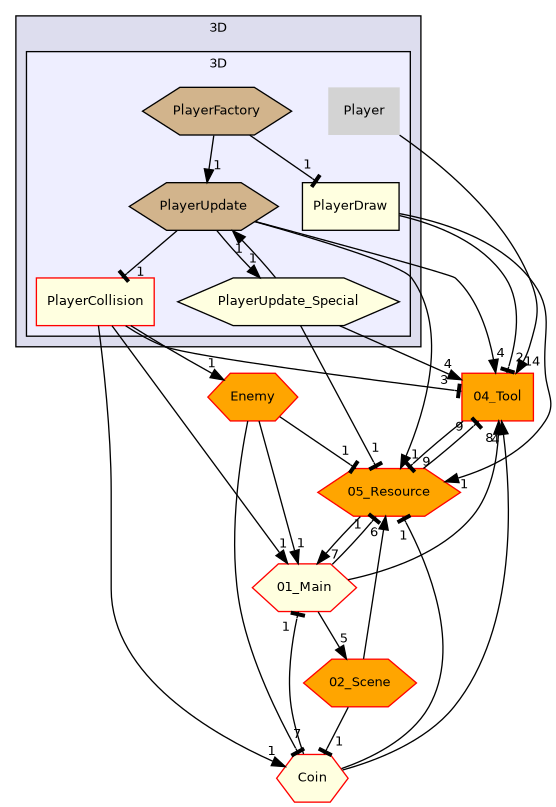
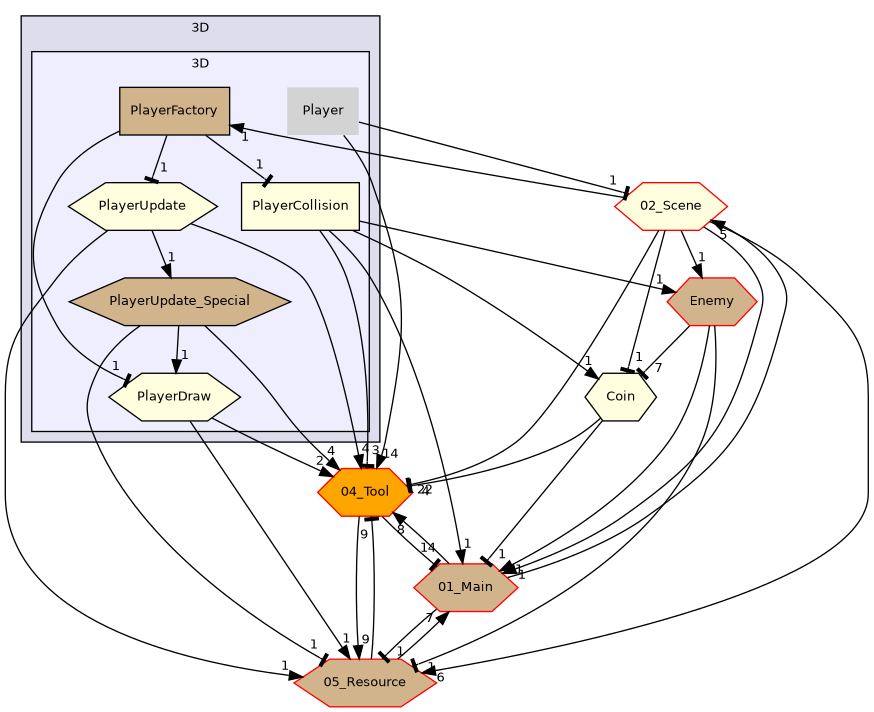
node "PlayerFactory": shape hexagon -> box
edge "PlayerFactory" -> "PlayerUpdate": arrowhead normal -> tee
edge "Player" -> "02_Scene": added
edge "02_Scene" -> "PlayerFactory": added
node "PlayerUpdate": fillcolor tan -> lightyellow
node "PlayerDraw": shape box -> hexagon
edge "02_Scene" -> "Enemy": added
edge "PlayerUpdate" -> "PlayerCollision": now "PlayerFactory" -> "PlayerCollision"
edge "PlayerUpdate_Special" -> "PlayerUpdate": now "PlayerUpdate_Special" -> "PlayerDraw"
edge "PlayerDraw" -> "04_Tool": arrowhead tee -> normal
node "PlayerCollision": color red -> black
node "PlayerUpdate_Special": fillcolor lightyellow -> tan
edge "02_Scene" -> "04_Tool": added
node "Enemy": fillcolor orange -> tan
node "04_Tool": shape box -> hexagon
edge "02_Scene" -> "01_Main": added
edge "04_Tool" -> "05_Resource": arrowhead tee -> normal
node "05_Resource": fillcolor orange -> tan
edge "04_Tool" -> "01_Main": added
node "01_Main": fillcolor lightyellow -> tan
edge "Coin" -> "04_Tool": arrowhead normal -> tee
edge "Coin" -> "05_Resource": removed
node "02_Scene": fillcolor orange -> lightyellow
node "Coin": color red -> black
